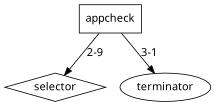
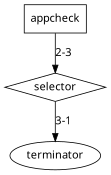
edge "appcheck" -> "terminator": now "selector" -> "terminator"
edge "appcheck" -> "selector": label "2-9" -> "2-3"
